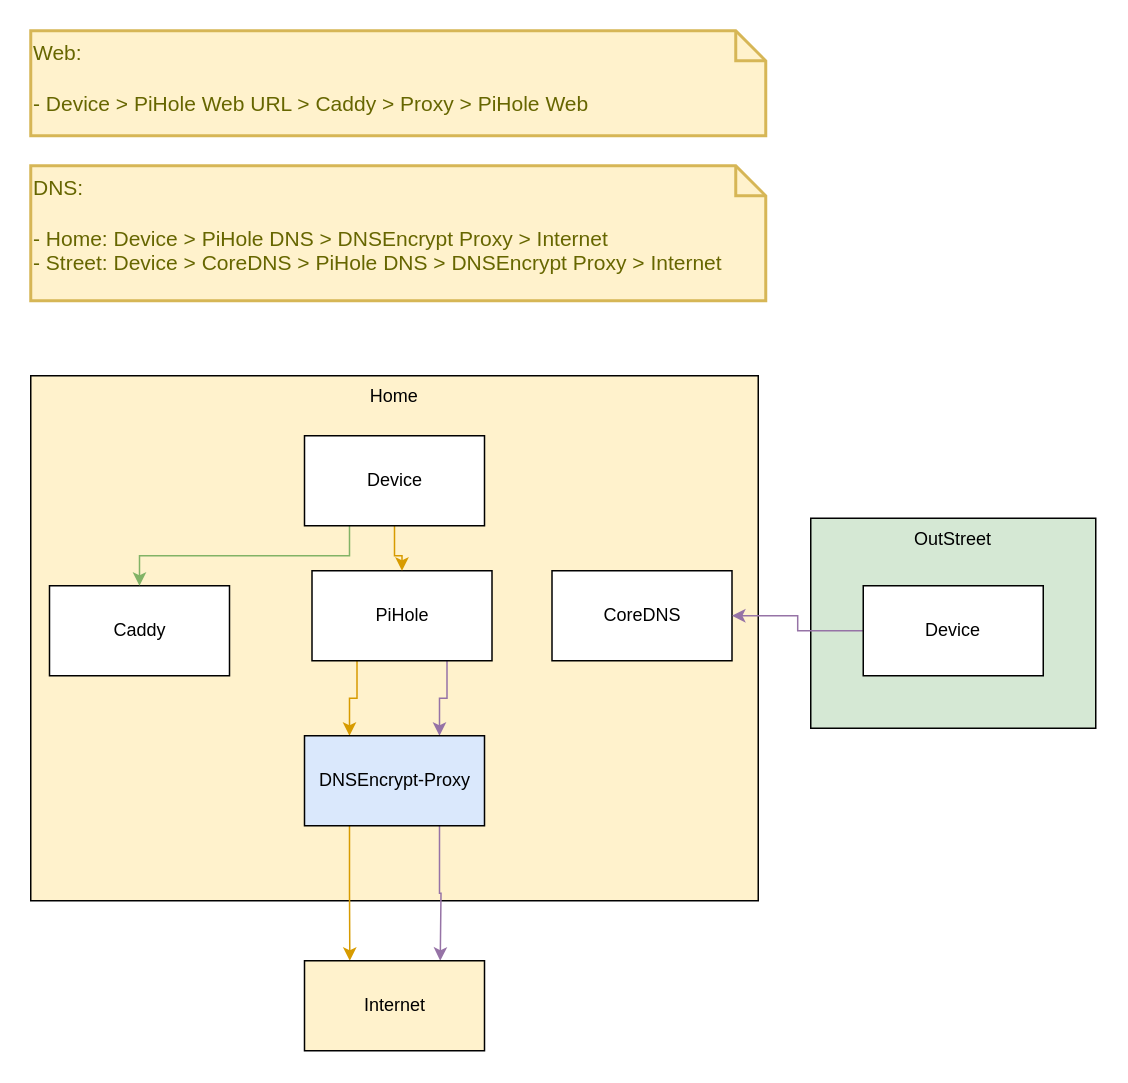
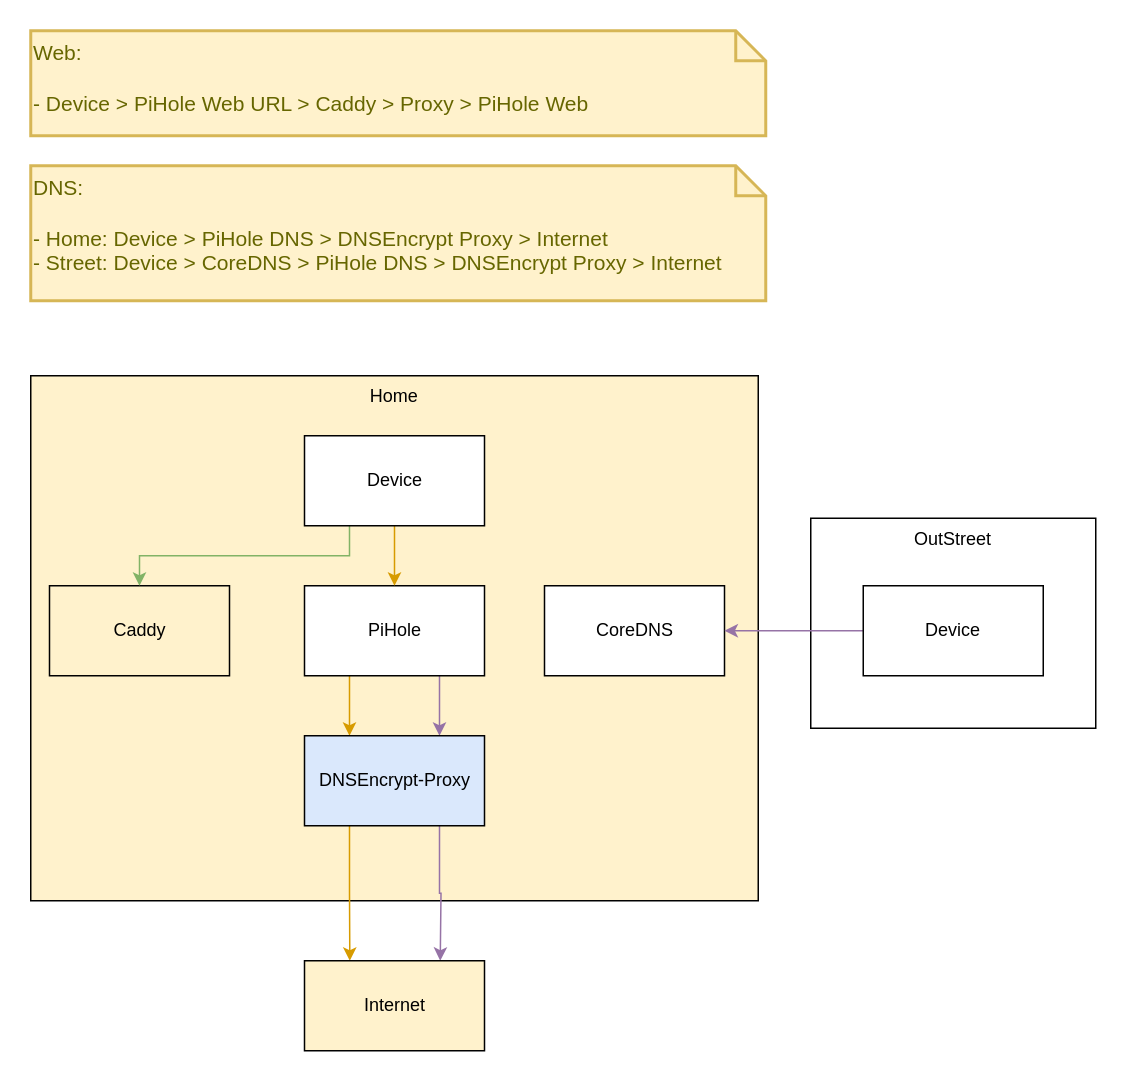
node "OutStreet": fillcolor #d5e8d4 -> #ffffff
node "PiHole": moved (402, 616) -> (395, 631)
node "CoreDNS": moved (642, 616) -> (635, 631)
node "Caddy": fillcolor #ffffff -> #fff2cc
